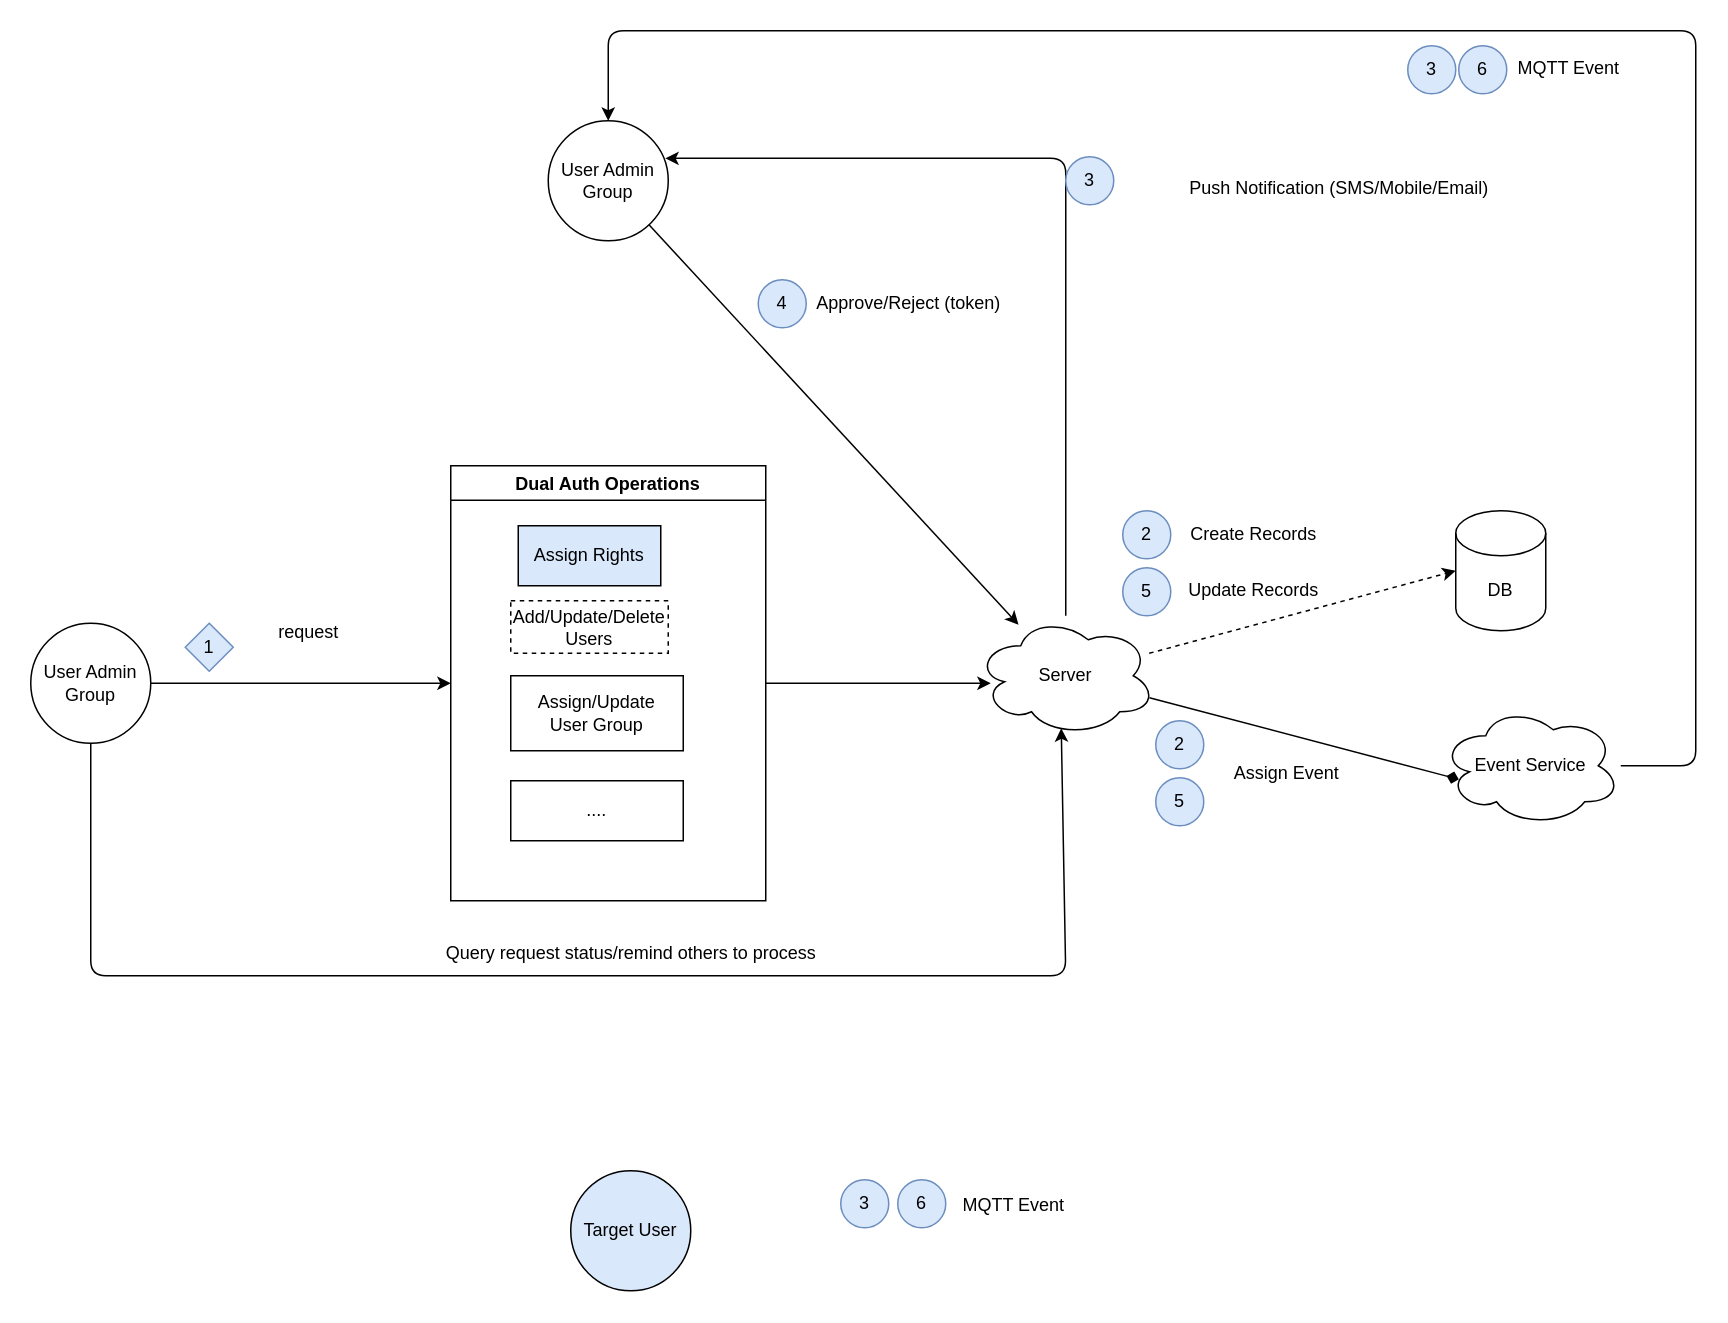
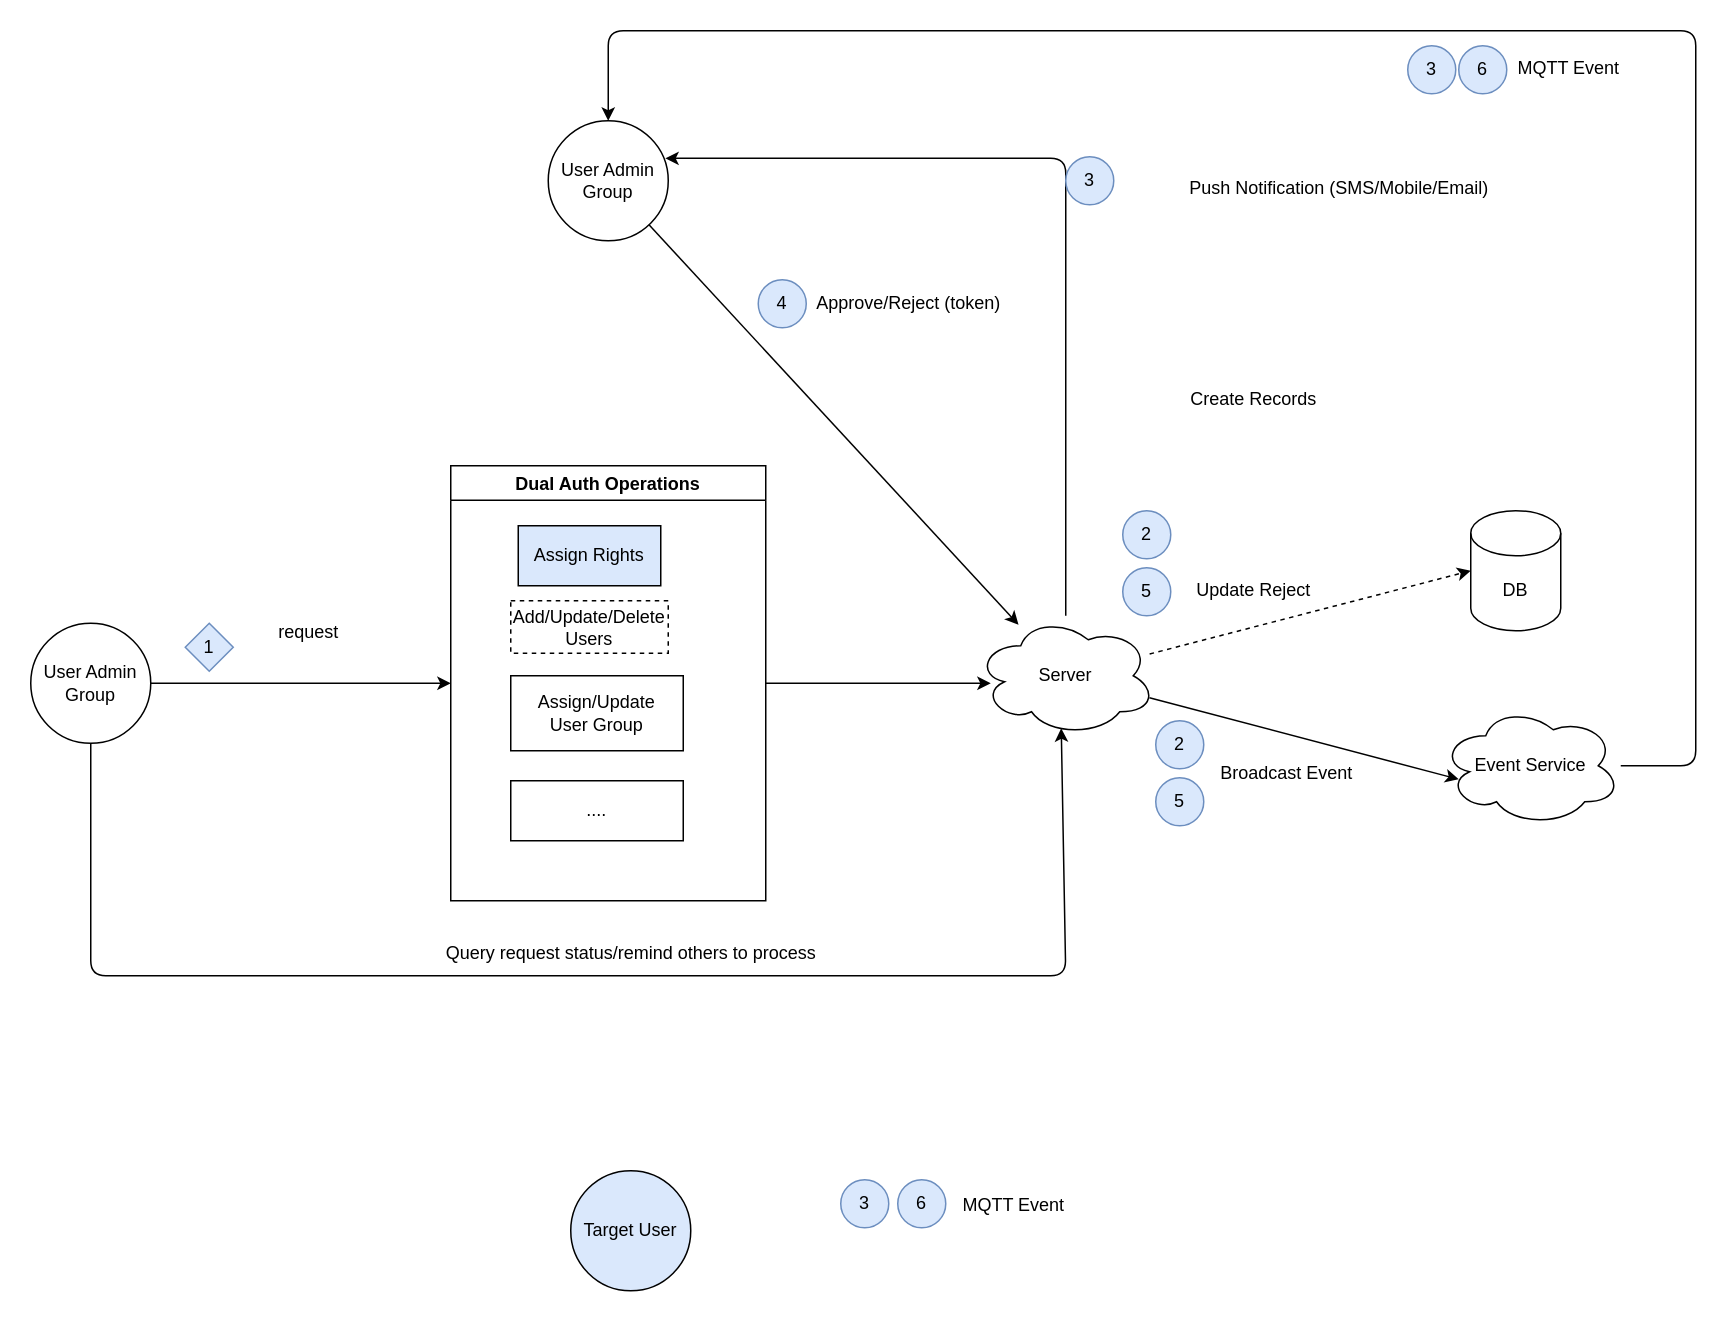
node "Create Records": moved (1253, 535) -> (1253, 400)
node "DB": moved (1501, 571) -> (1516, 571)
node "Update Records": label "Update Records" -> "Update Reject"
node "Assign Event": label "Assign Event" -> "Broadcast Event"
edge "Server" -> "Event Service": arrowhead diamond -> classic
